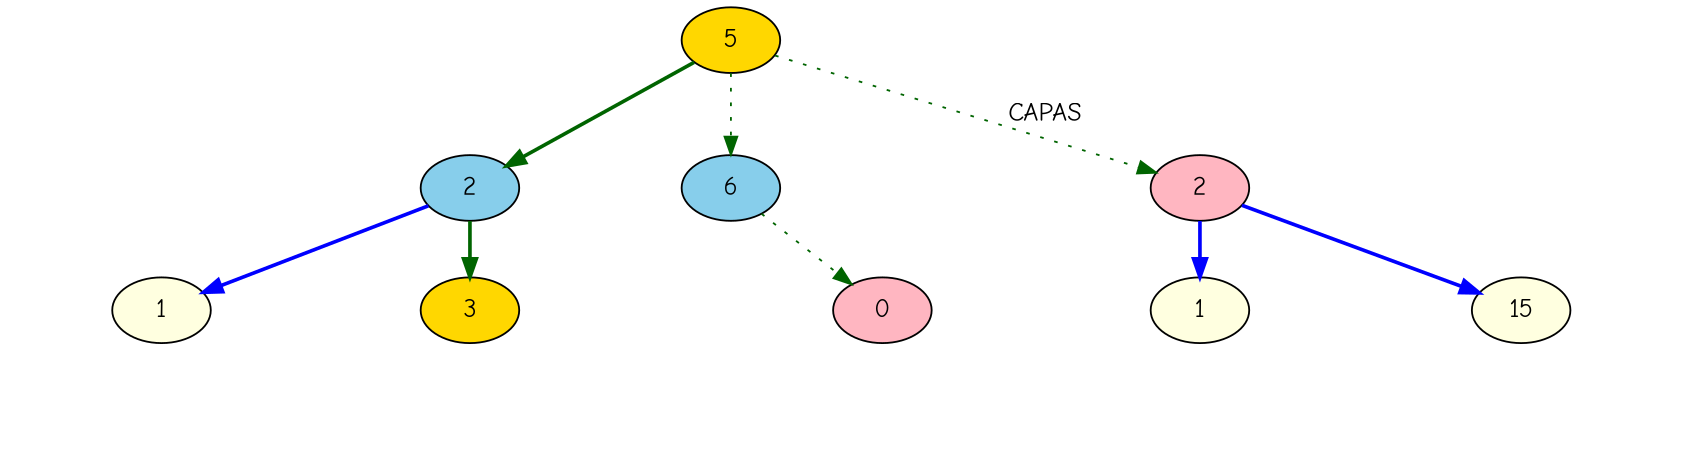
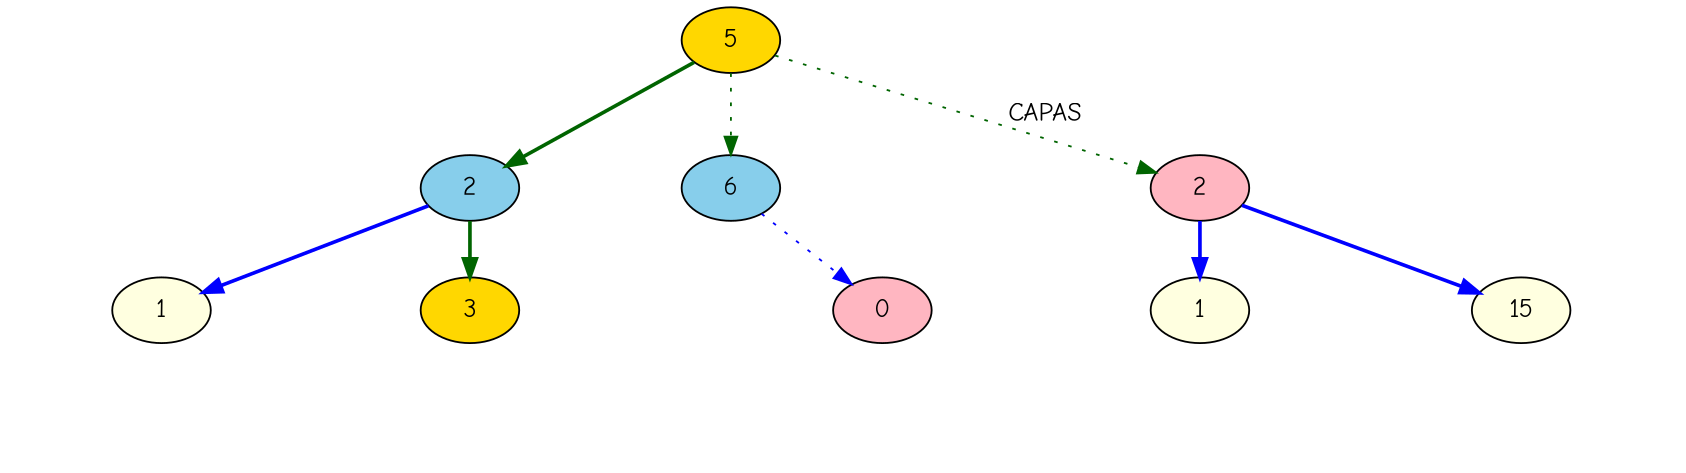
edge "6" -> "0": color darkgreen -> blue
